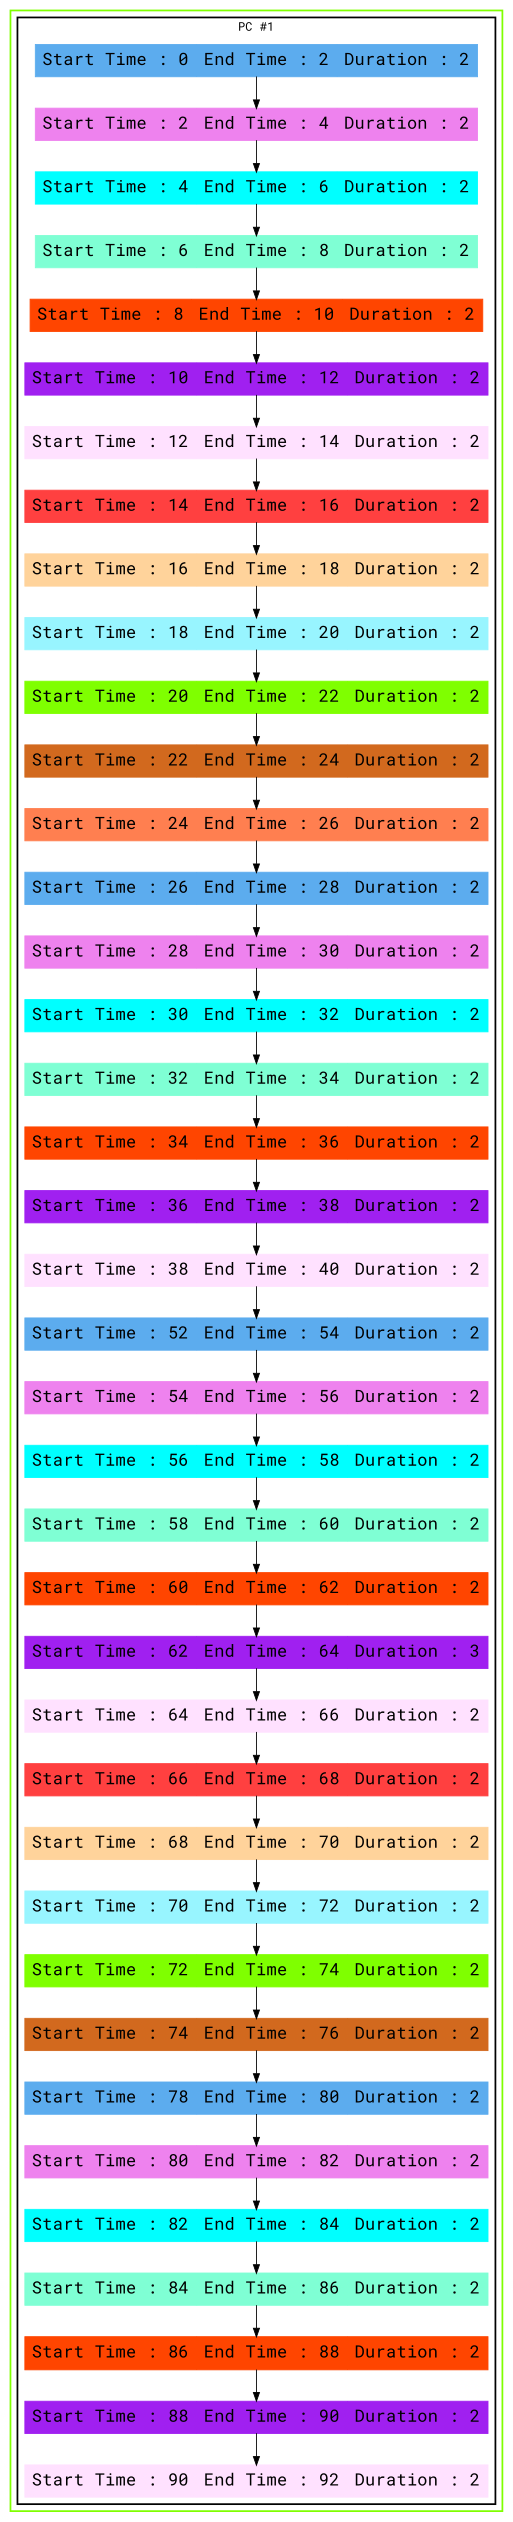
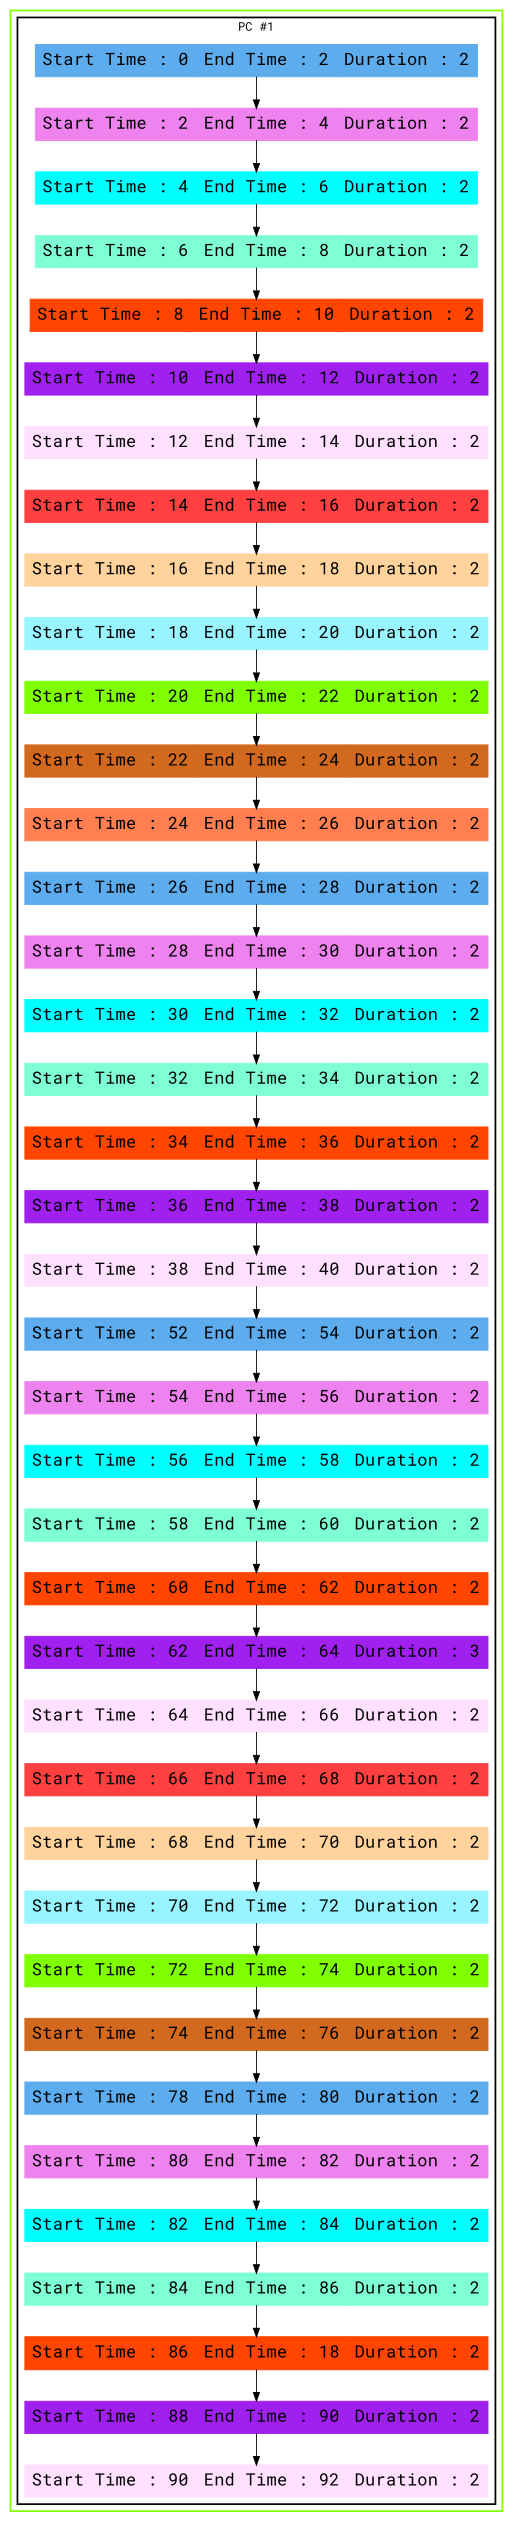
node "Start Time : 86": text "End Time : 88" -> "End Time : 18"
